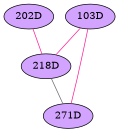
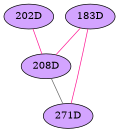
node "103D": label "103D" -> "183D"
node "218D": label "218D" -> "208D"
